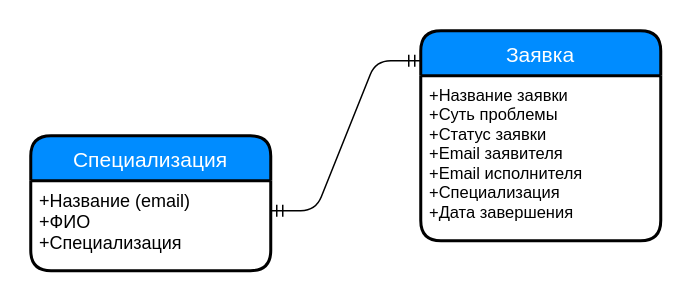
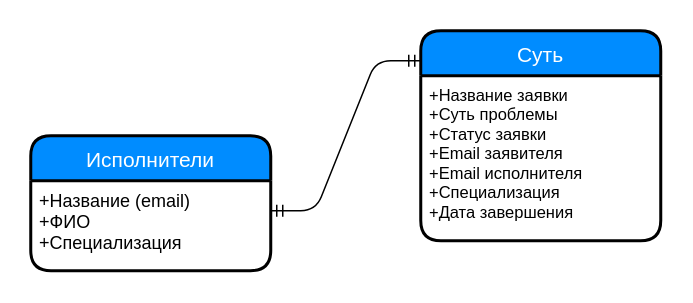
node "Заявка": label "Заявка" -> "Суть"
node "Специализация": label "Специализация" -> "Исполнители"
